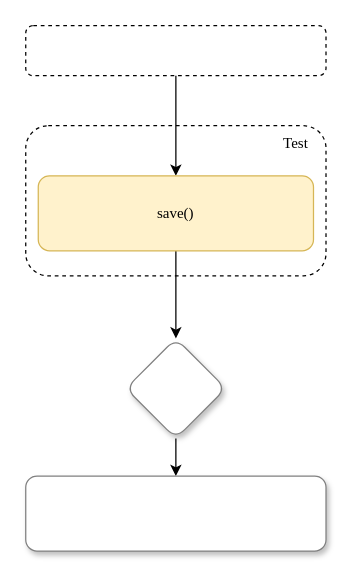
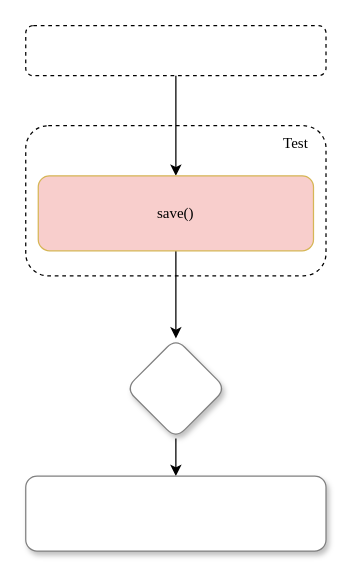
node "save()": fillcolor #fff2cc -> #f8cecc
